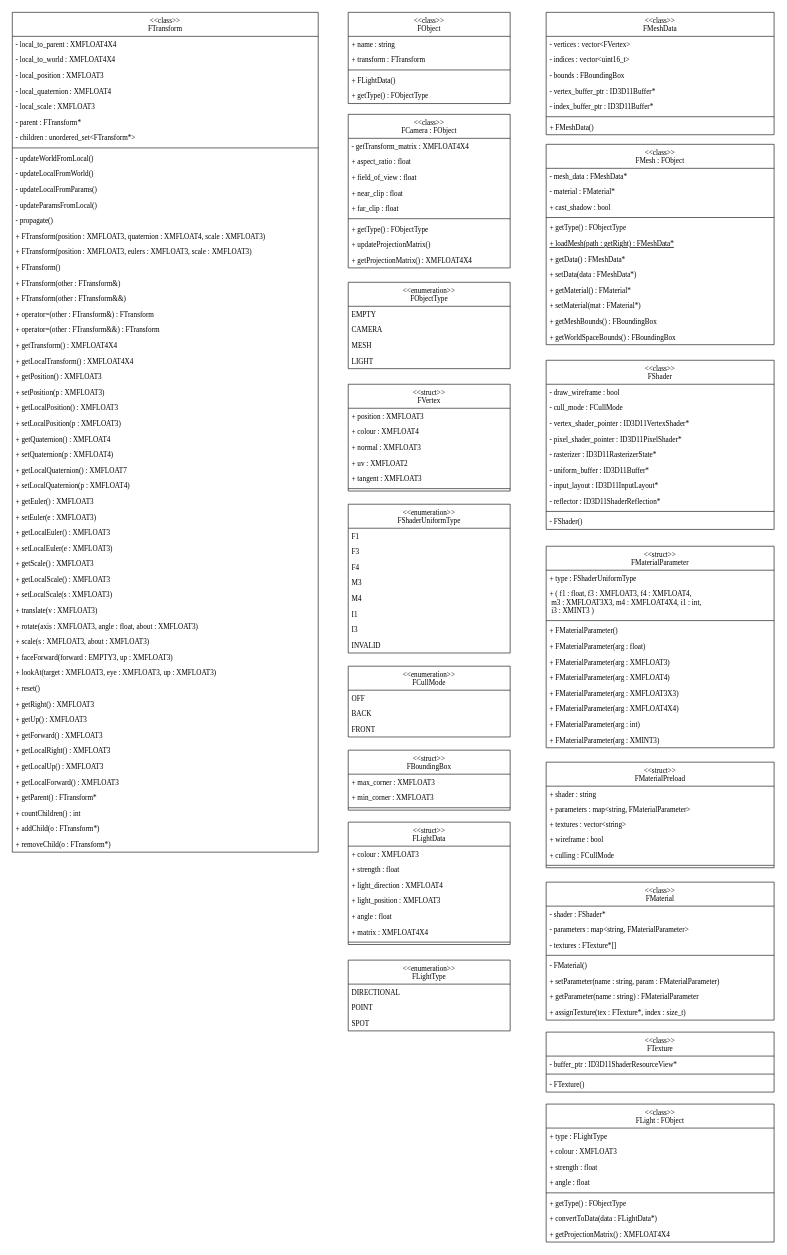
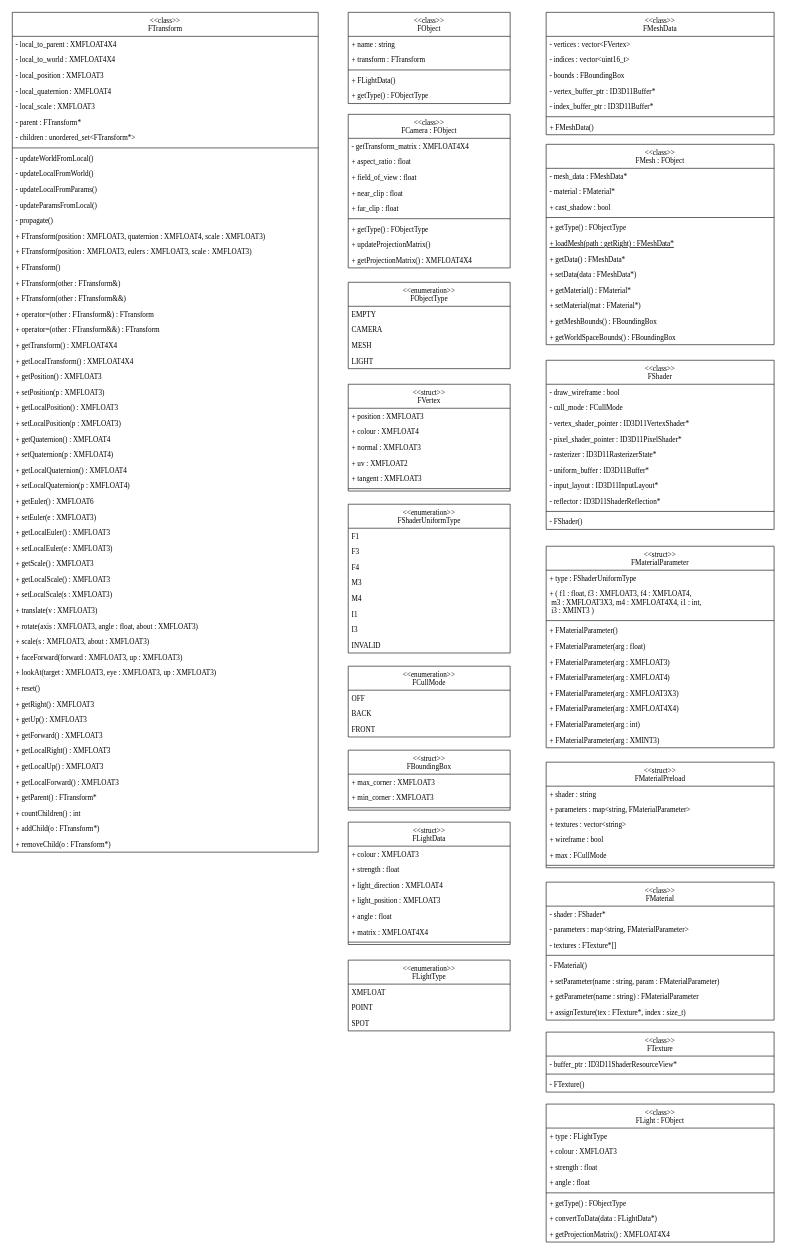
node "+ getLocalQuaternion() : XMFLOAT7": label "+ getLocalQuaternion() : XMFLOAT7" -> "+ getLocalQuaternion() : XMFLOAT4"
node "+ getEuler() : XMFLOAT3": label "+ getEuler() : XMFLOAT3" -> "+ getEuler() : XMFLOAT6"
node "+ faceForward(forward : EMPTY3, up : XMFLOAT3)": label "+ faceForward(forward : EMPTY3, up : XMFLOAT3)" -> "+ faceForward(forward : XMFLOAT3, up : XMFLOAT3)"
node "+ culling : FCullMode": label "+ culling : FCullMode" -> "+ max : FCullMode"
node "DIRECTIONAL": label "DIRECTIONAL" -> "XMFLOAT"
